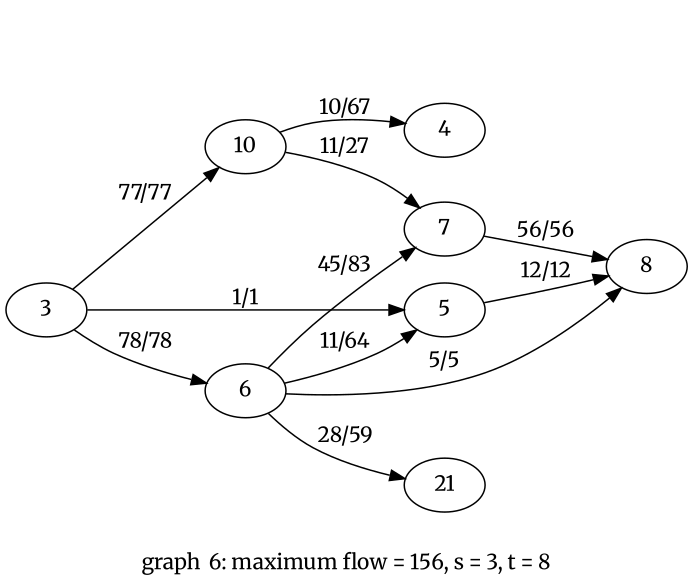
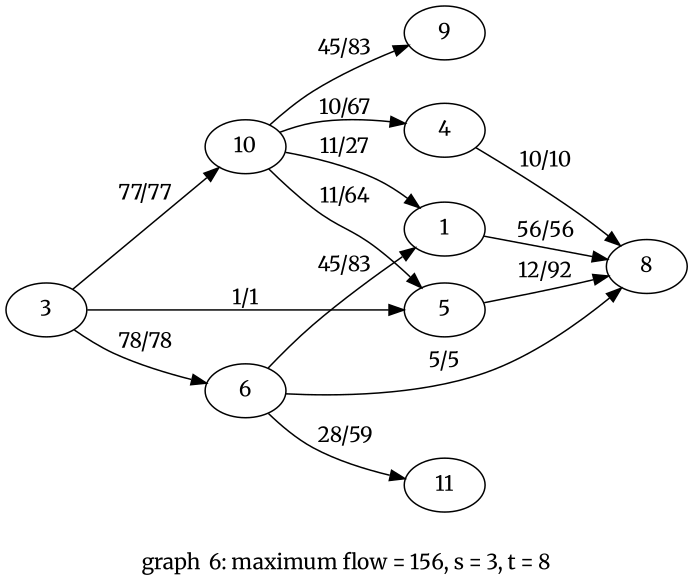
node "9": added
edge "4" -> "8": added, label "10/10"
node "7": label "7" -> "1"
edge "5" -> "8": label " 12/12 " -> " 12/92 "
edge "6" -> "5": now "10" -> "5"
node "21": label "21" -> "11"
